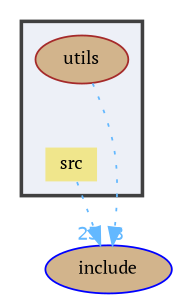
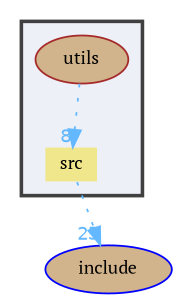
edge "utils" -> "include": now "utils" -> "src"
